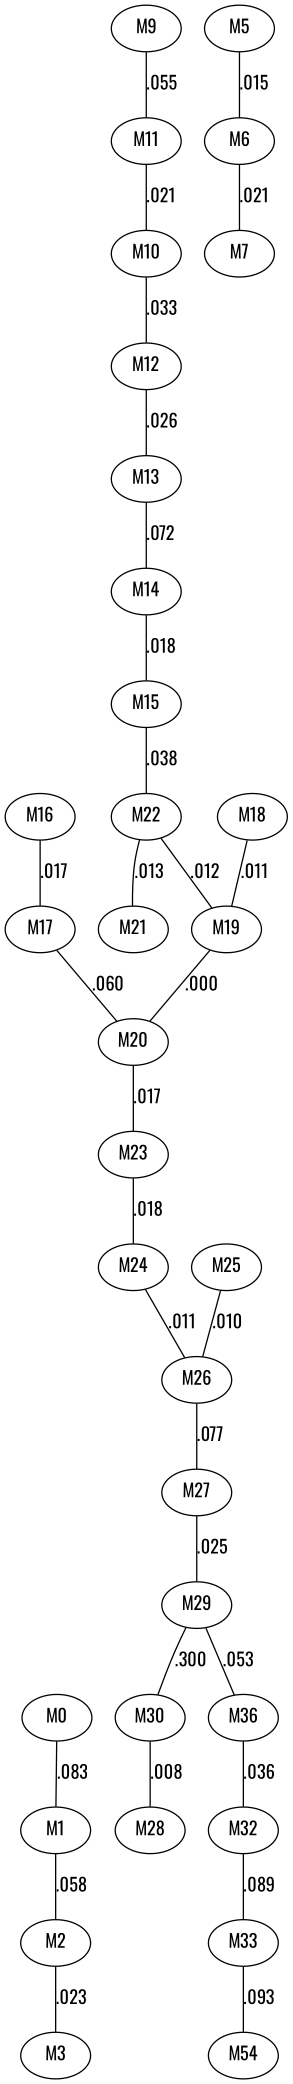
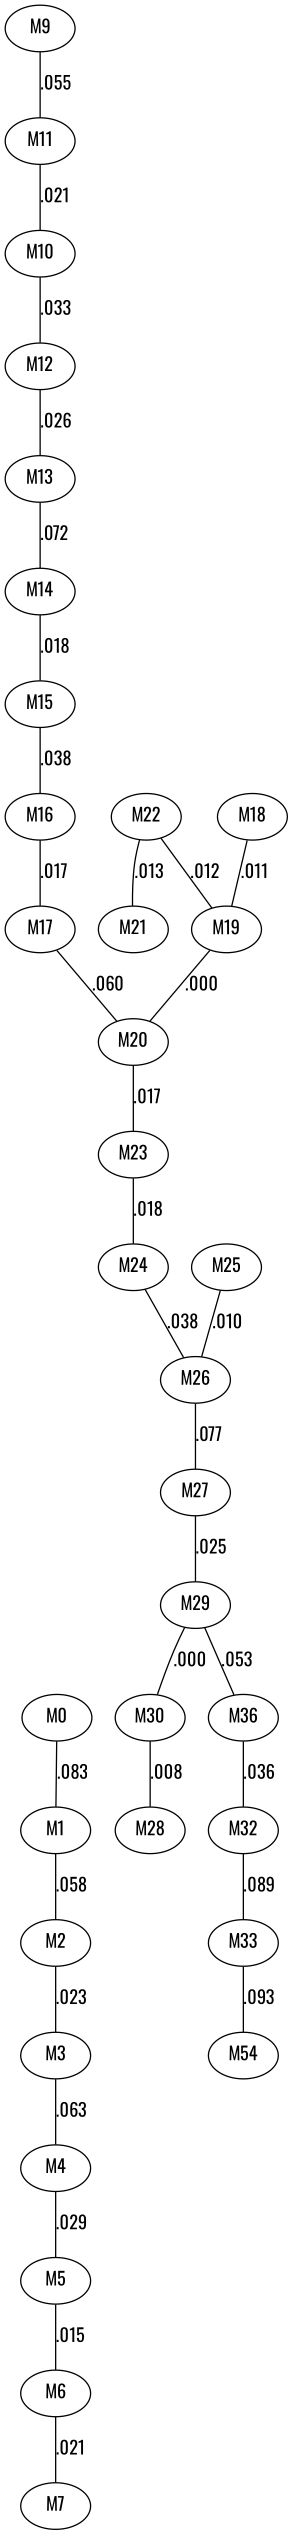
edge "M15" -- "M22": now "M15" -- "M16"
edge "M24" -- "M26": label ".011" -> ".038"
edge "M29" -- "M30": label ".300" -> ".000"
node "M4": added
